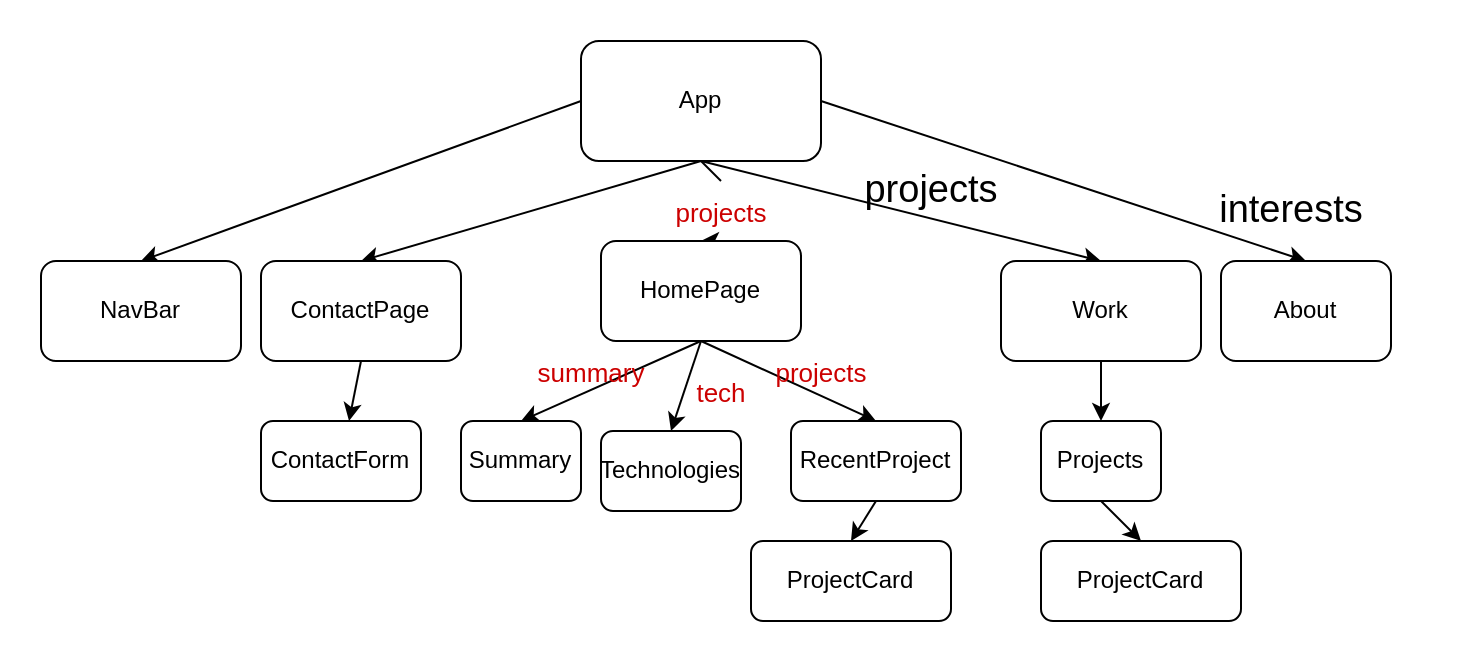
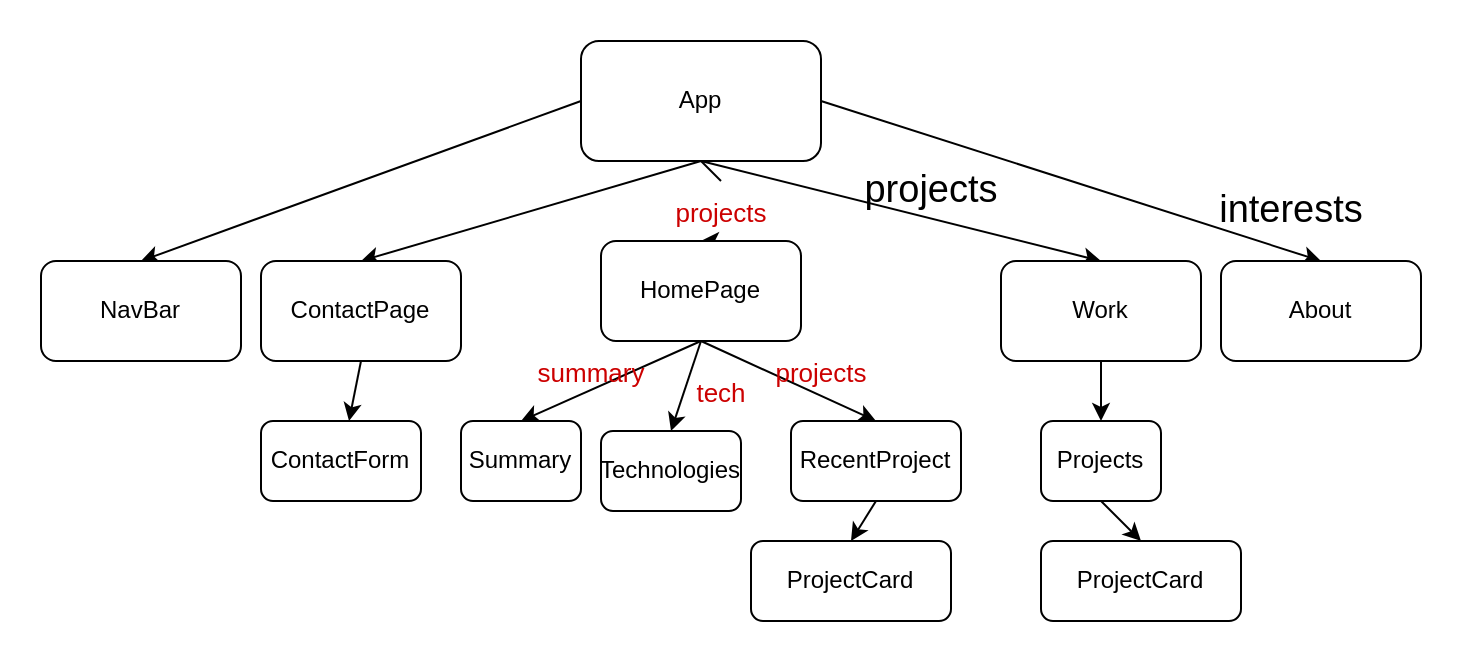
node "About": size 170x100 -> 200x100
